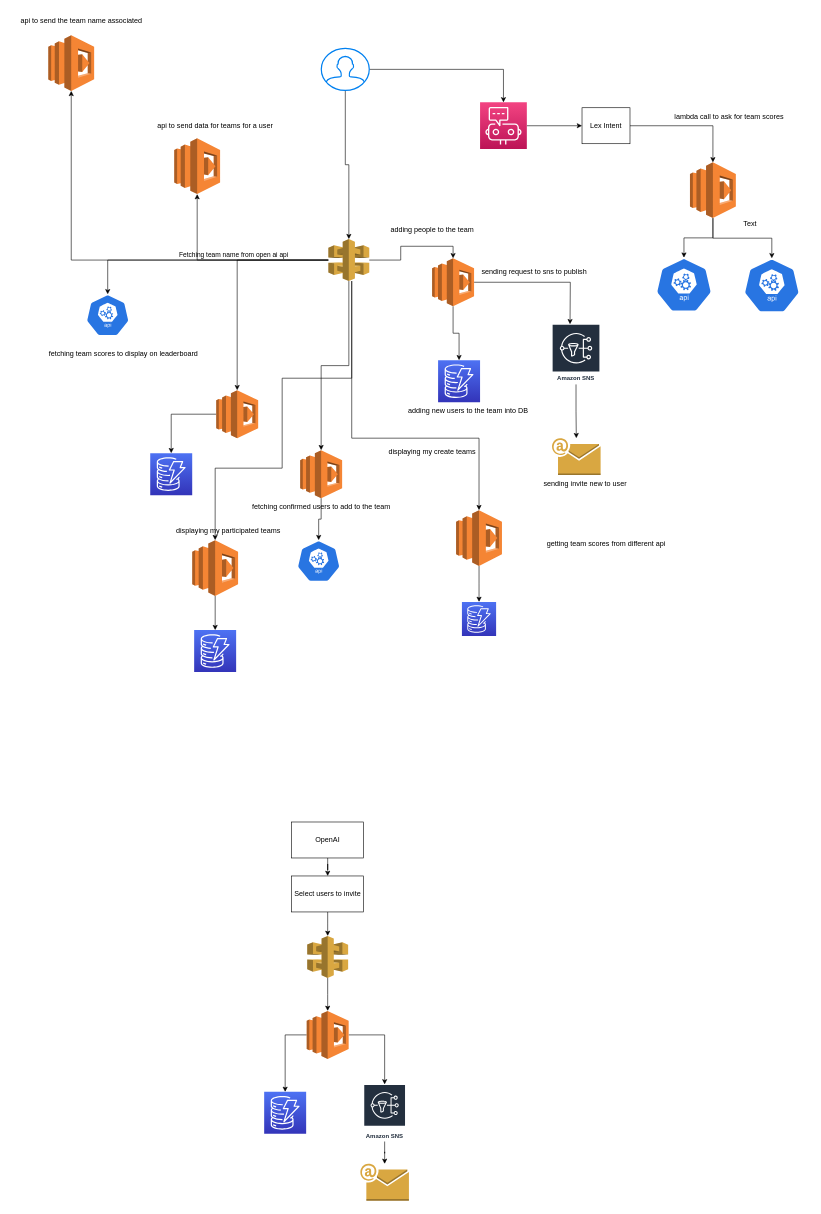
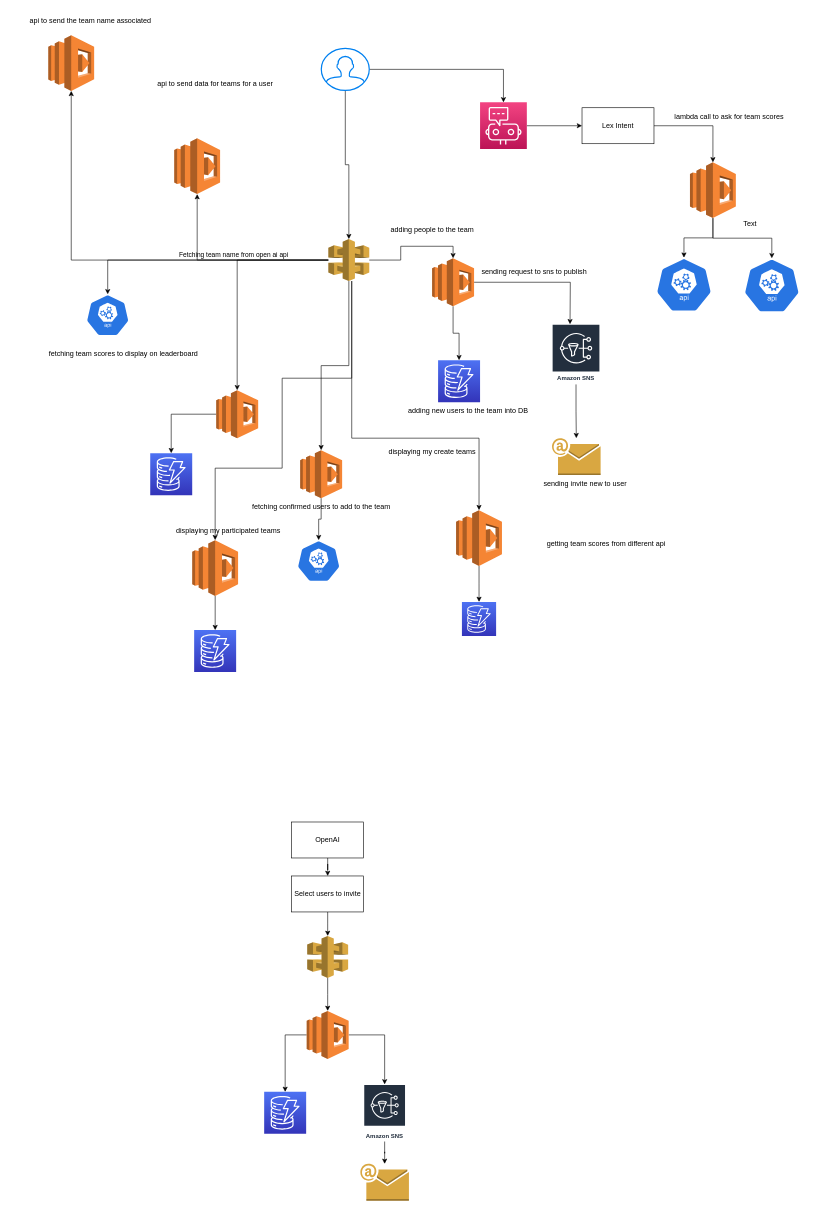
node "api to send the team name associated": moved (81, 21) -> (90, 21)
node "api to send data for teams for a user": moved (215, 126) -> (215, 84)
node "Lex Intent": size 48x36 -> 72x36
